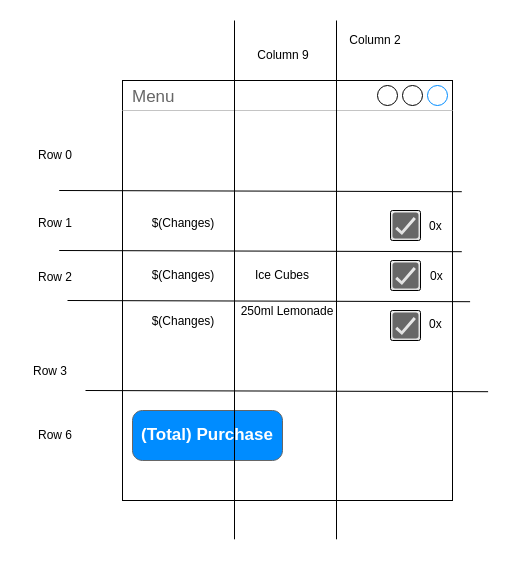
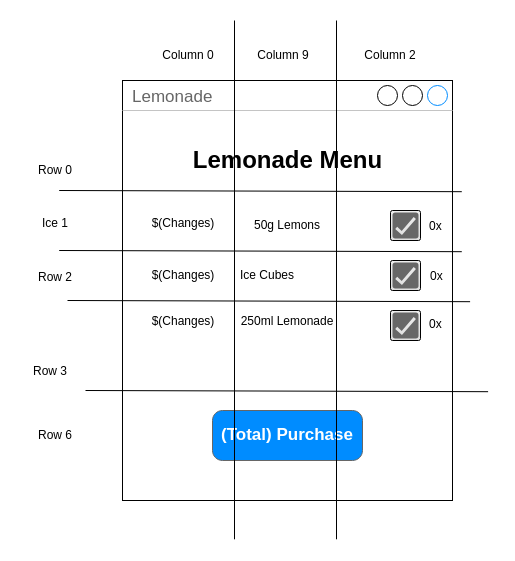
node "Column 2": moved (376, 41) -> (391, 56)
node "Column 0": added
node "Menu": label "Menu" -> "Lemonade"
node "Row 0": moved (56, 156) -> (56, 171)
node "Lemonade Menu": added
node "Row 1": label "Row 1" -> "Ice 1"
node "50g Lemons": added
node "Ice Cubes": moved (283, 276) -> (268, 276)
node "250ml Lemonade": moved (288, 312) -> (288, 322)
node "(Total) Purchase": moved (208, 436) -> (288, 436)
